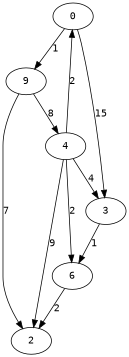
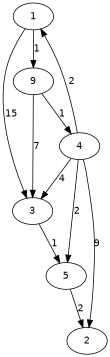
node "0": label "0" -> "1"
edge "9" -> "4": label "8" -> "1"
edge "9" -> "2": now "9" -> "3"
node "6": label "6" -> "5"
